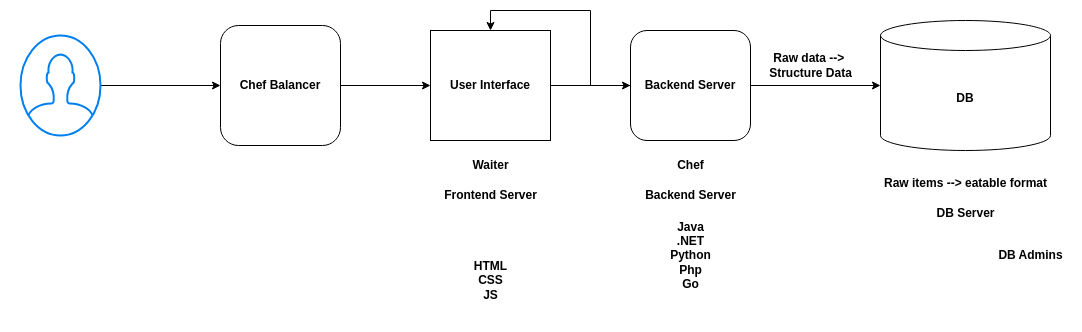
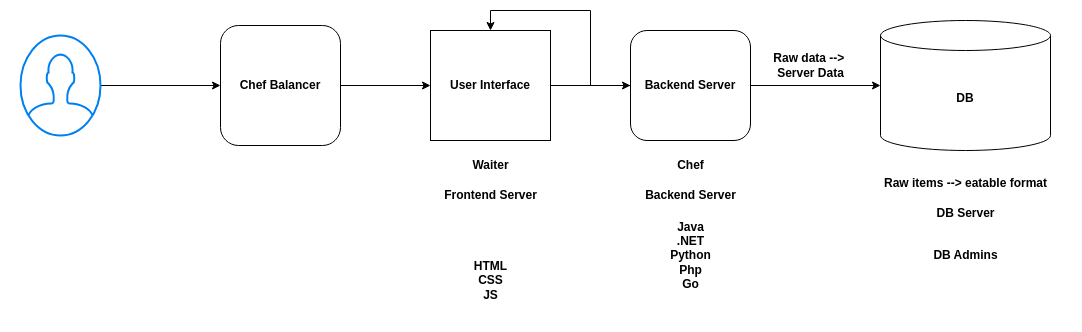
node "Raw data --> Structure Data": label "Raw data --> Structure Data" -> "Raw data --> Server Data"
node "DB Admins": moved (1031, 256) -> (966, 256)
